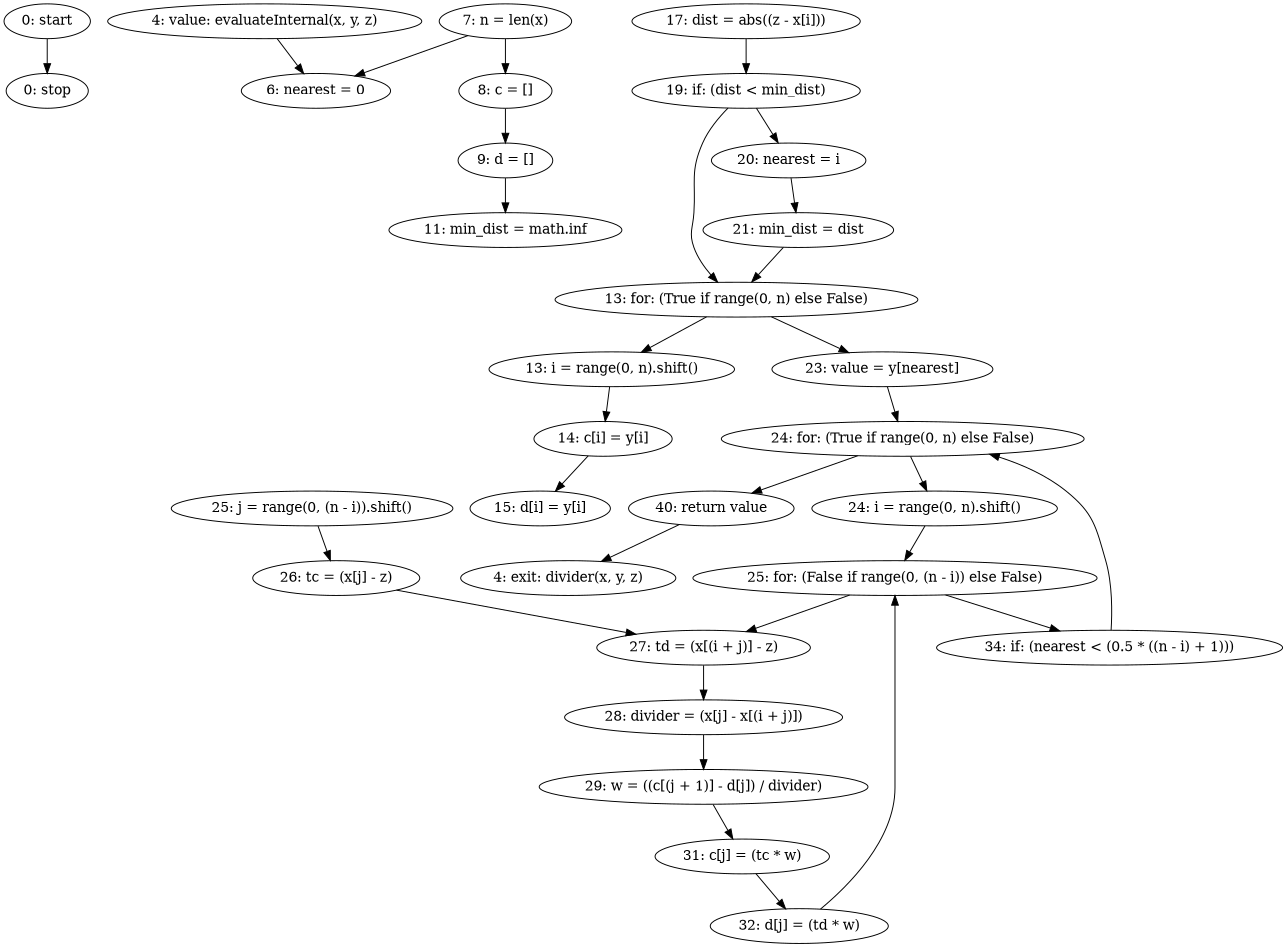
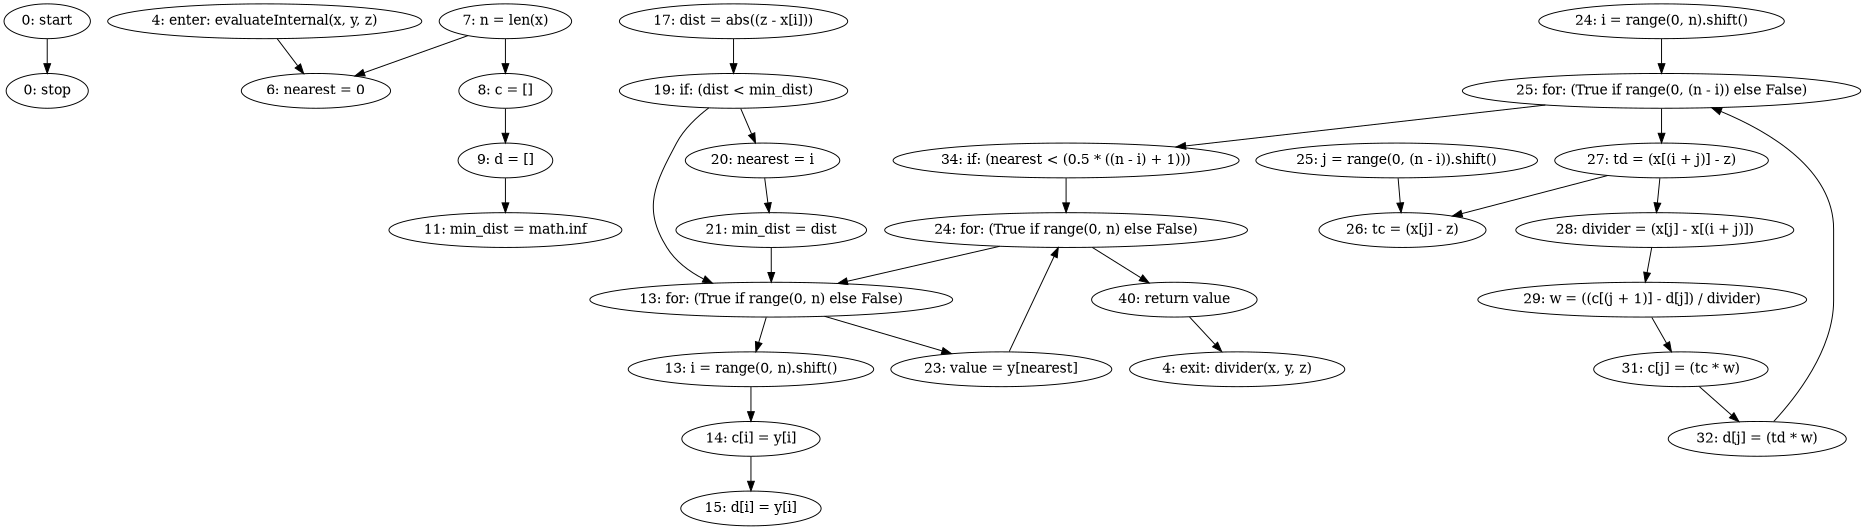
node "4: value: evaluateInternal(x, y, z)": label "4: value: evaluateInternal(x, y, z)" -> "4: enter: evaluateInternal(x, y, z)"
edge "24: for: (True if range(0, n) else False)" -> "24: i = range(0, n).shift()": now "24: for: (True if range(0, n) else False)" -> "13: for: (True if range(0, n) else False)"
node "25: for: (False if range(0, (n - i)) else False)": label "25: for: (False if range(0, (n - i)) else False)" -> "25: for: (True if range(0, (n - i)) else False)"
edge "26: tc = (x[j] - z)" -> "27: td = (x[(i + j)] - z)": reversed
